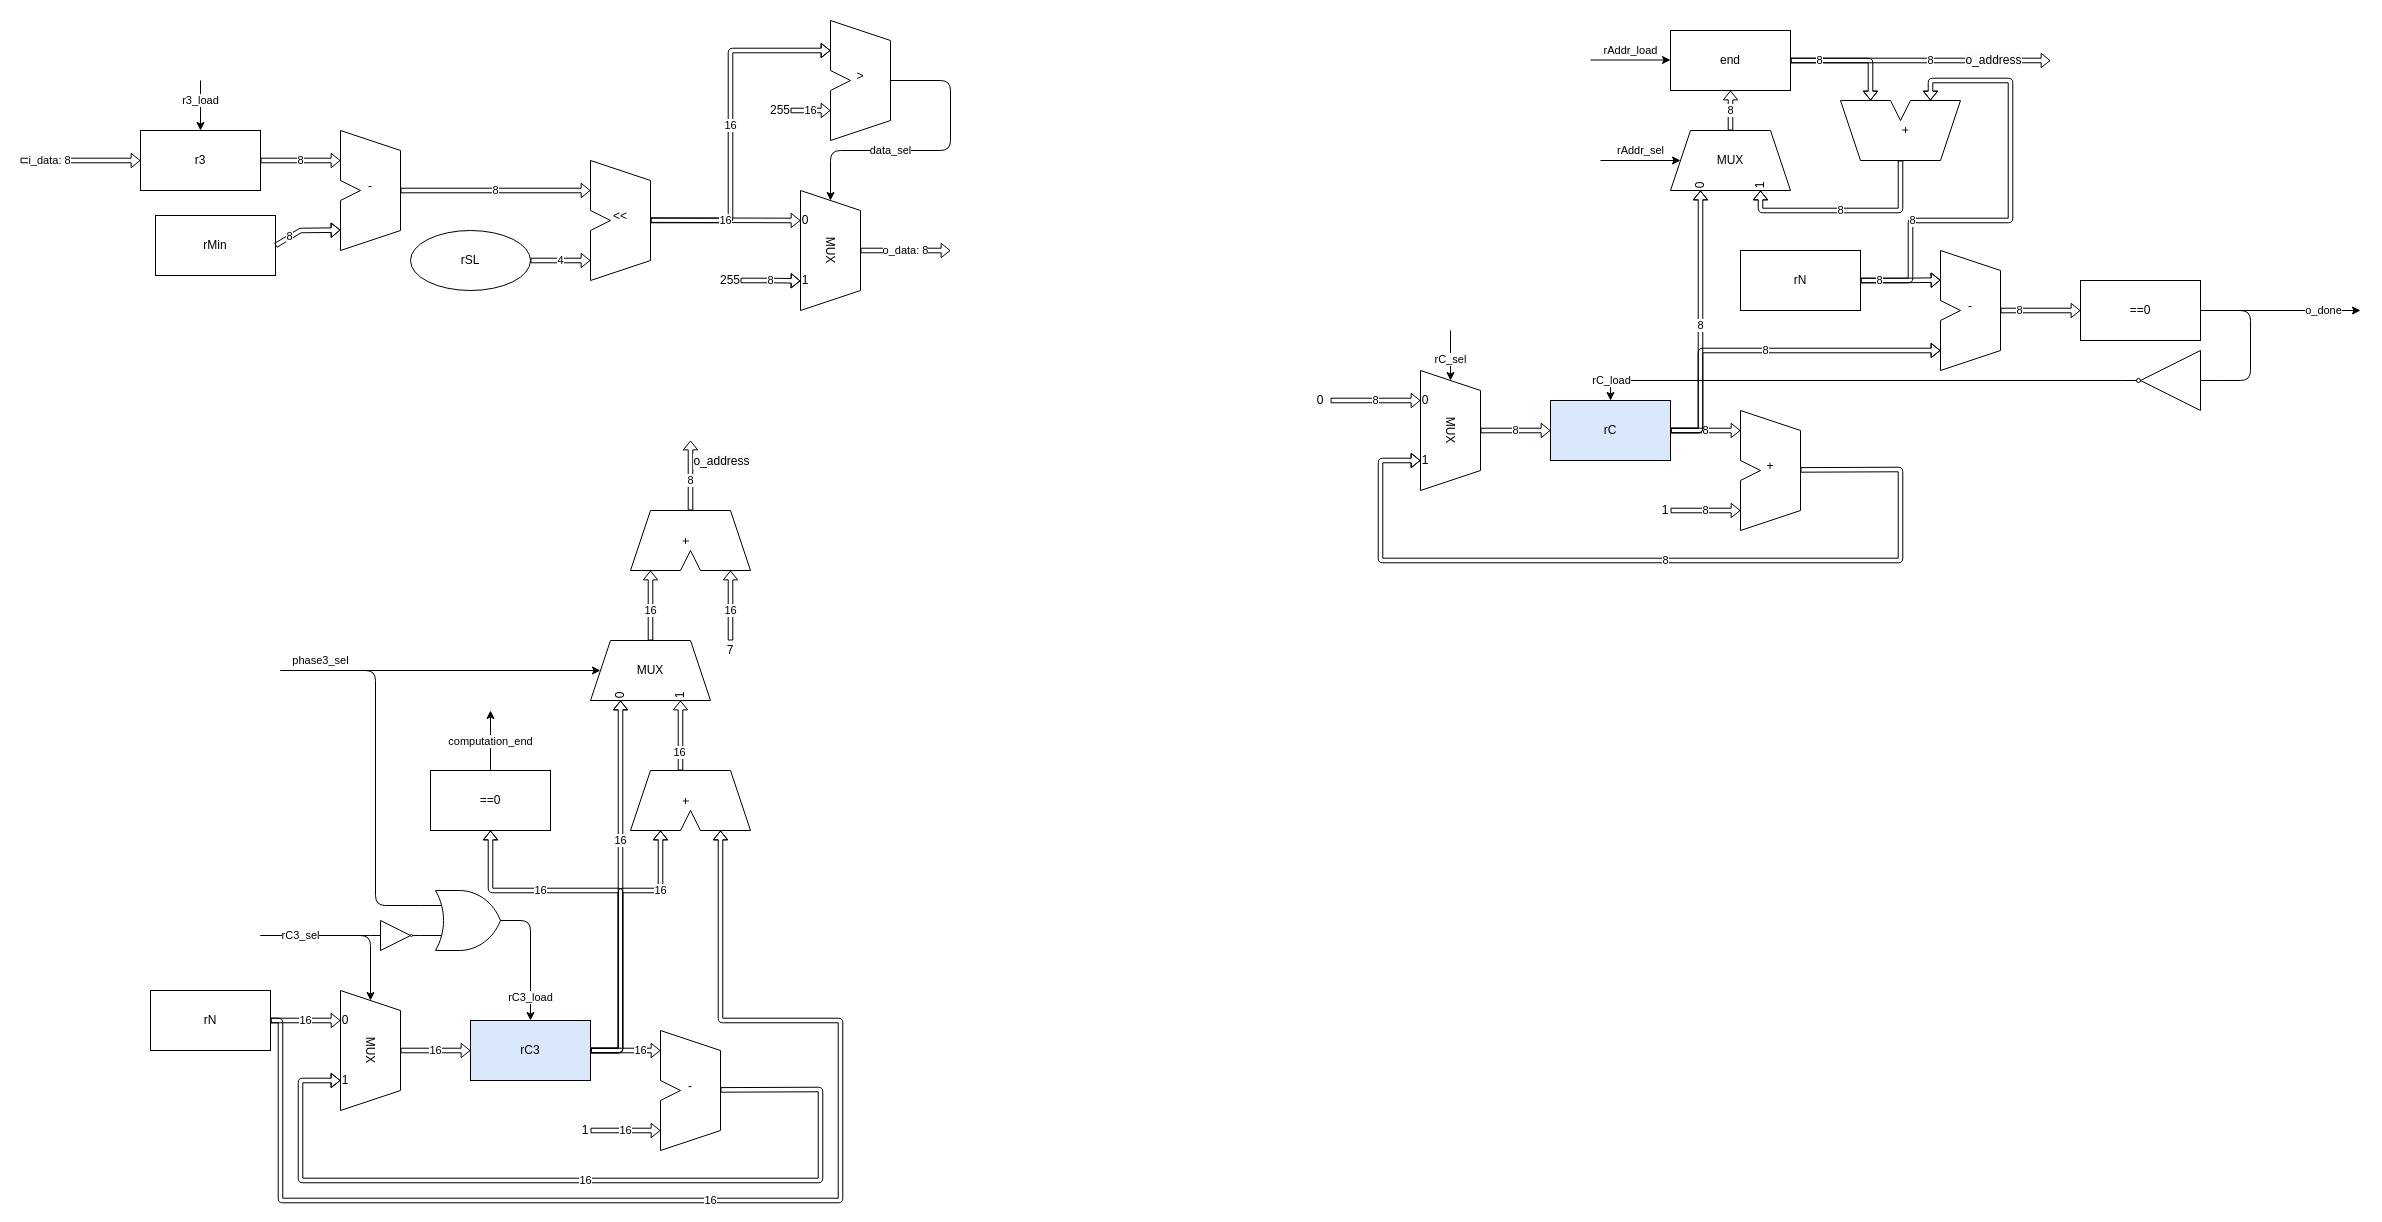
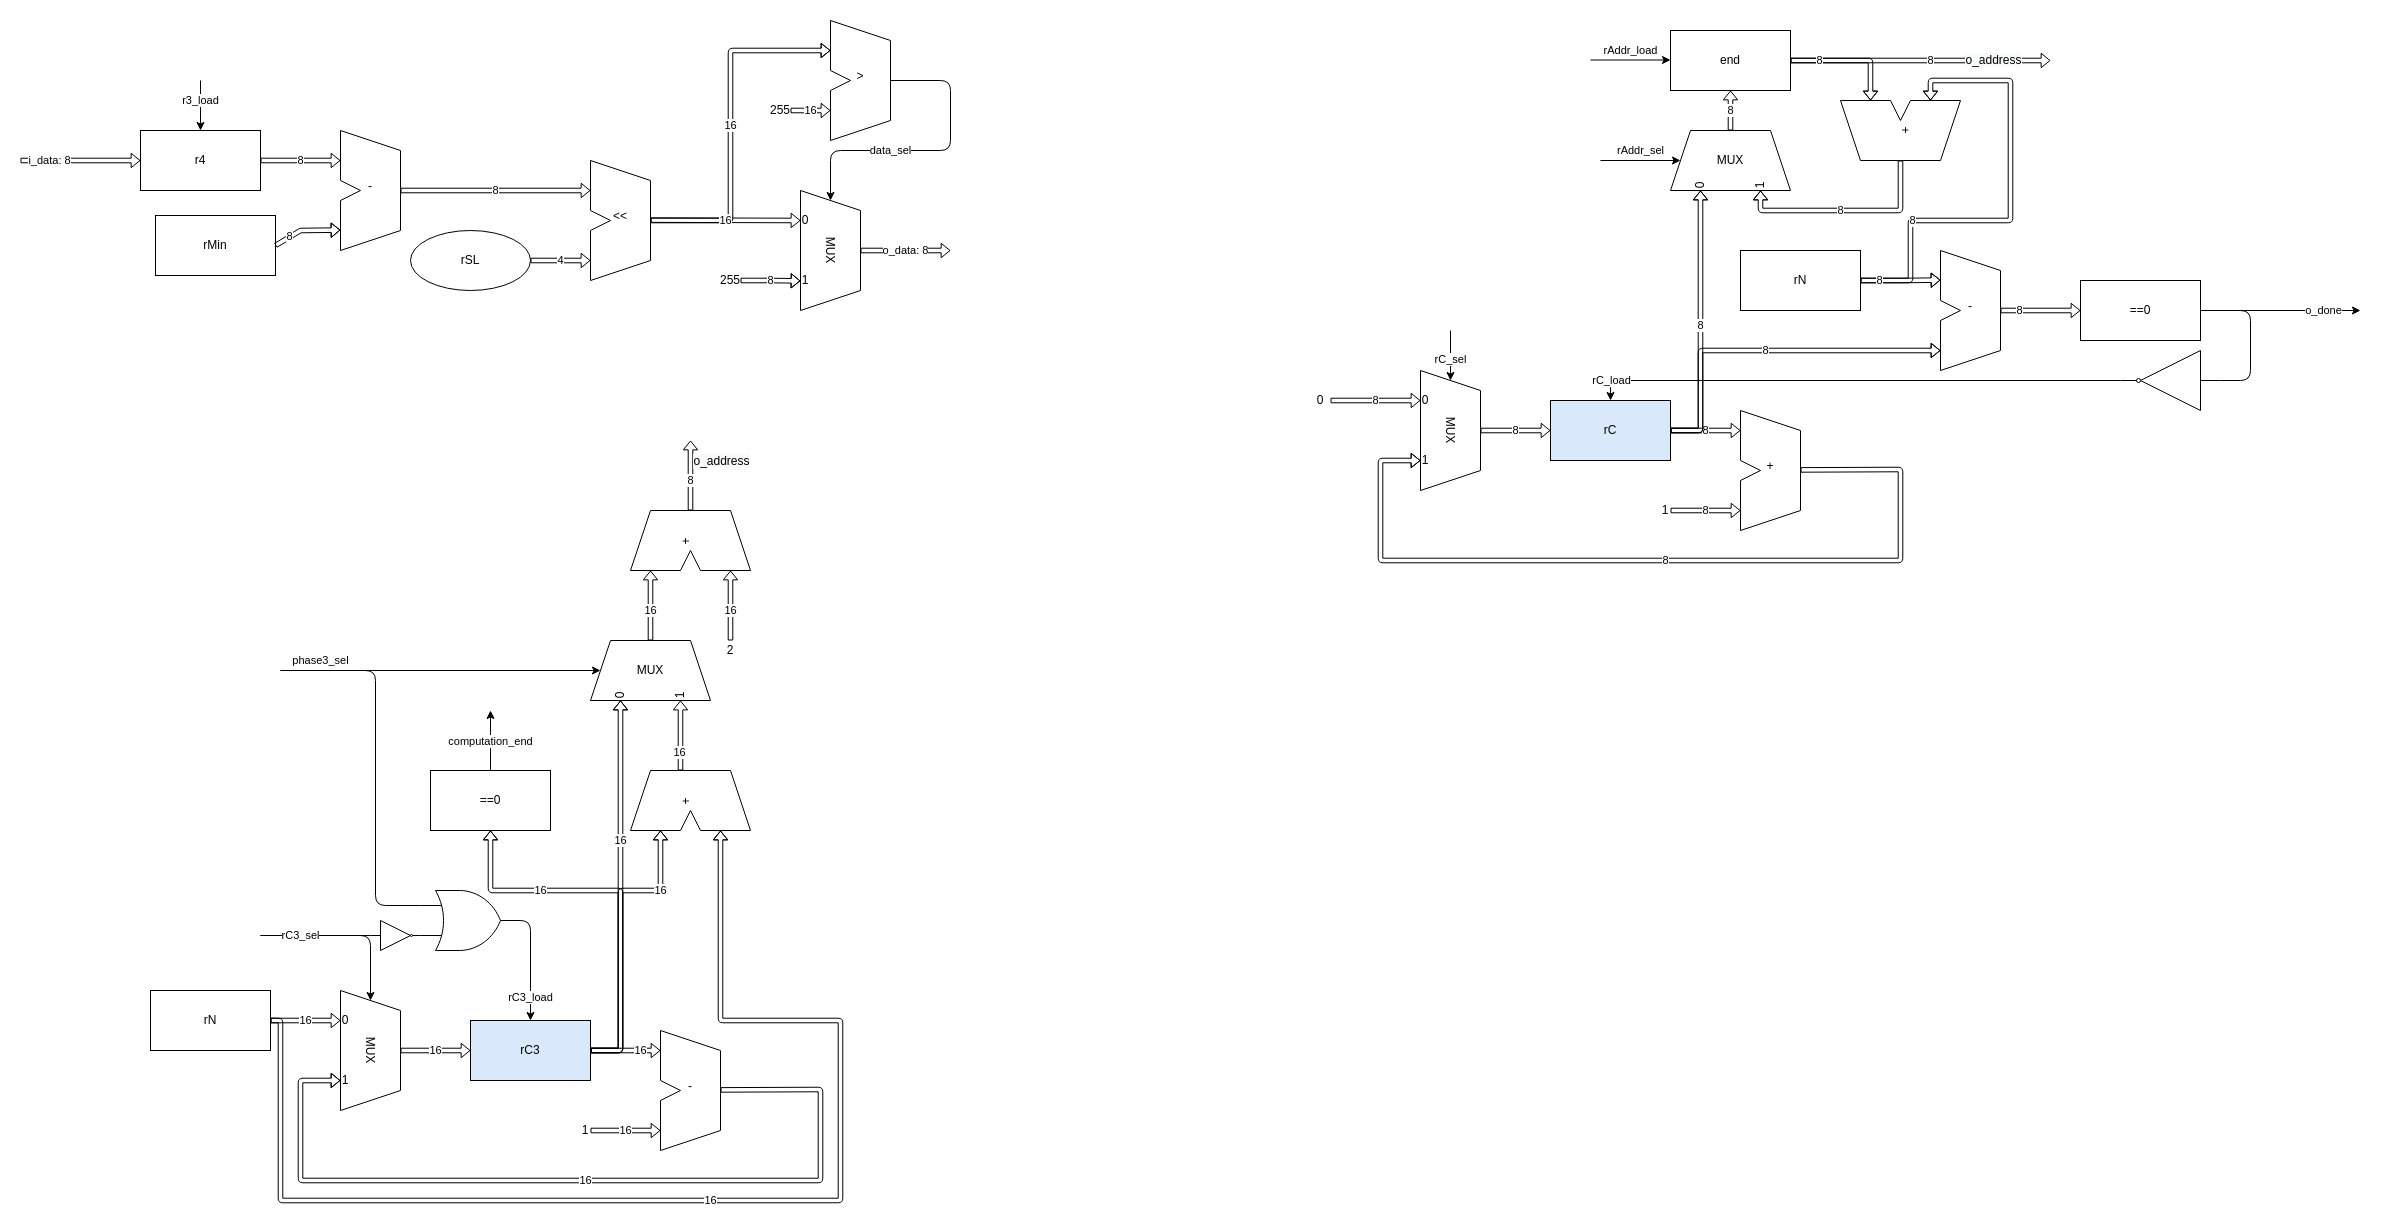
node "r3": label "r3" -> "r4"
node "7": label "7" -> "2"
